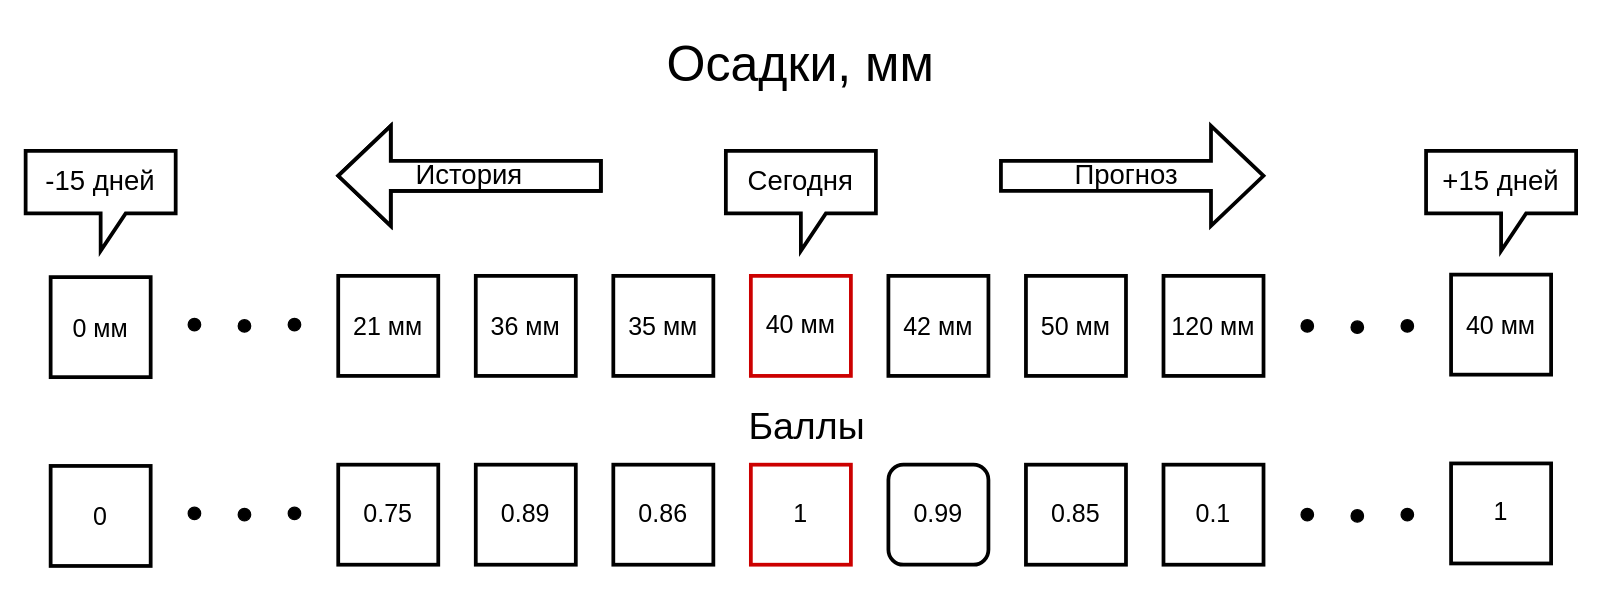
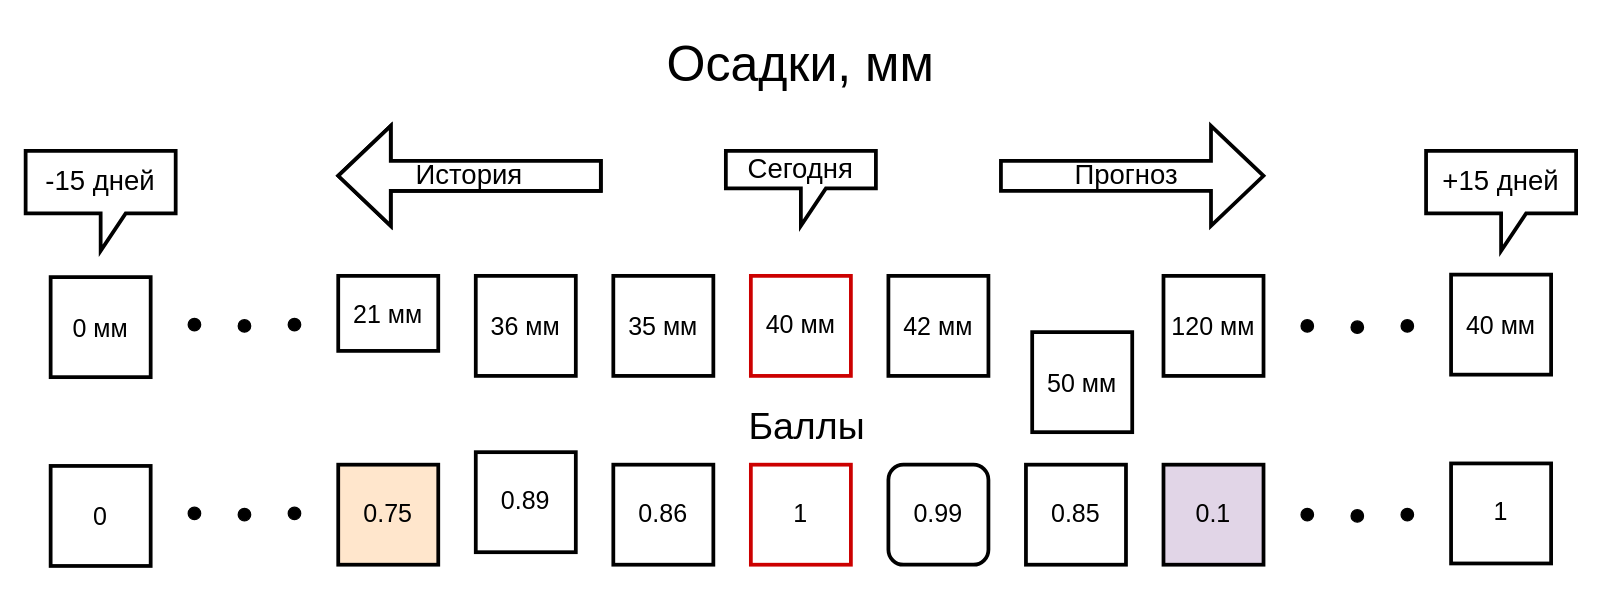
node "Сегодня": size 150x100 -> 150x75
node "21 мм": size 100x100 -> 100x75
node "50 мм": moved (1076, 326) -> (1082, 382)
node "0.75": fillcolor #ffffff -> #ffe6cc
node "0.89": moved (526, 514) -> (526, 502)
node "0.1": fillcolor #ffffff -> #e1d5e7
